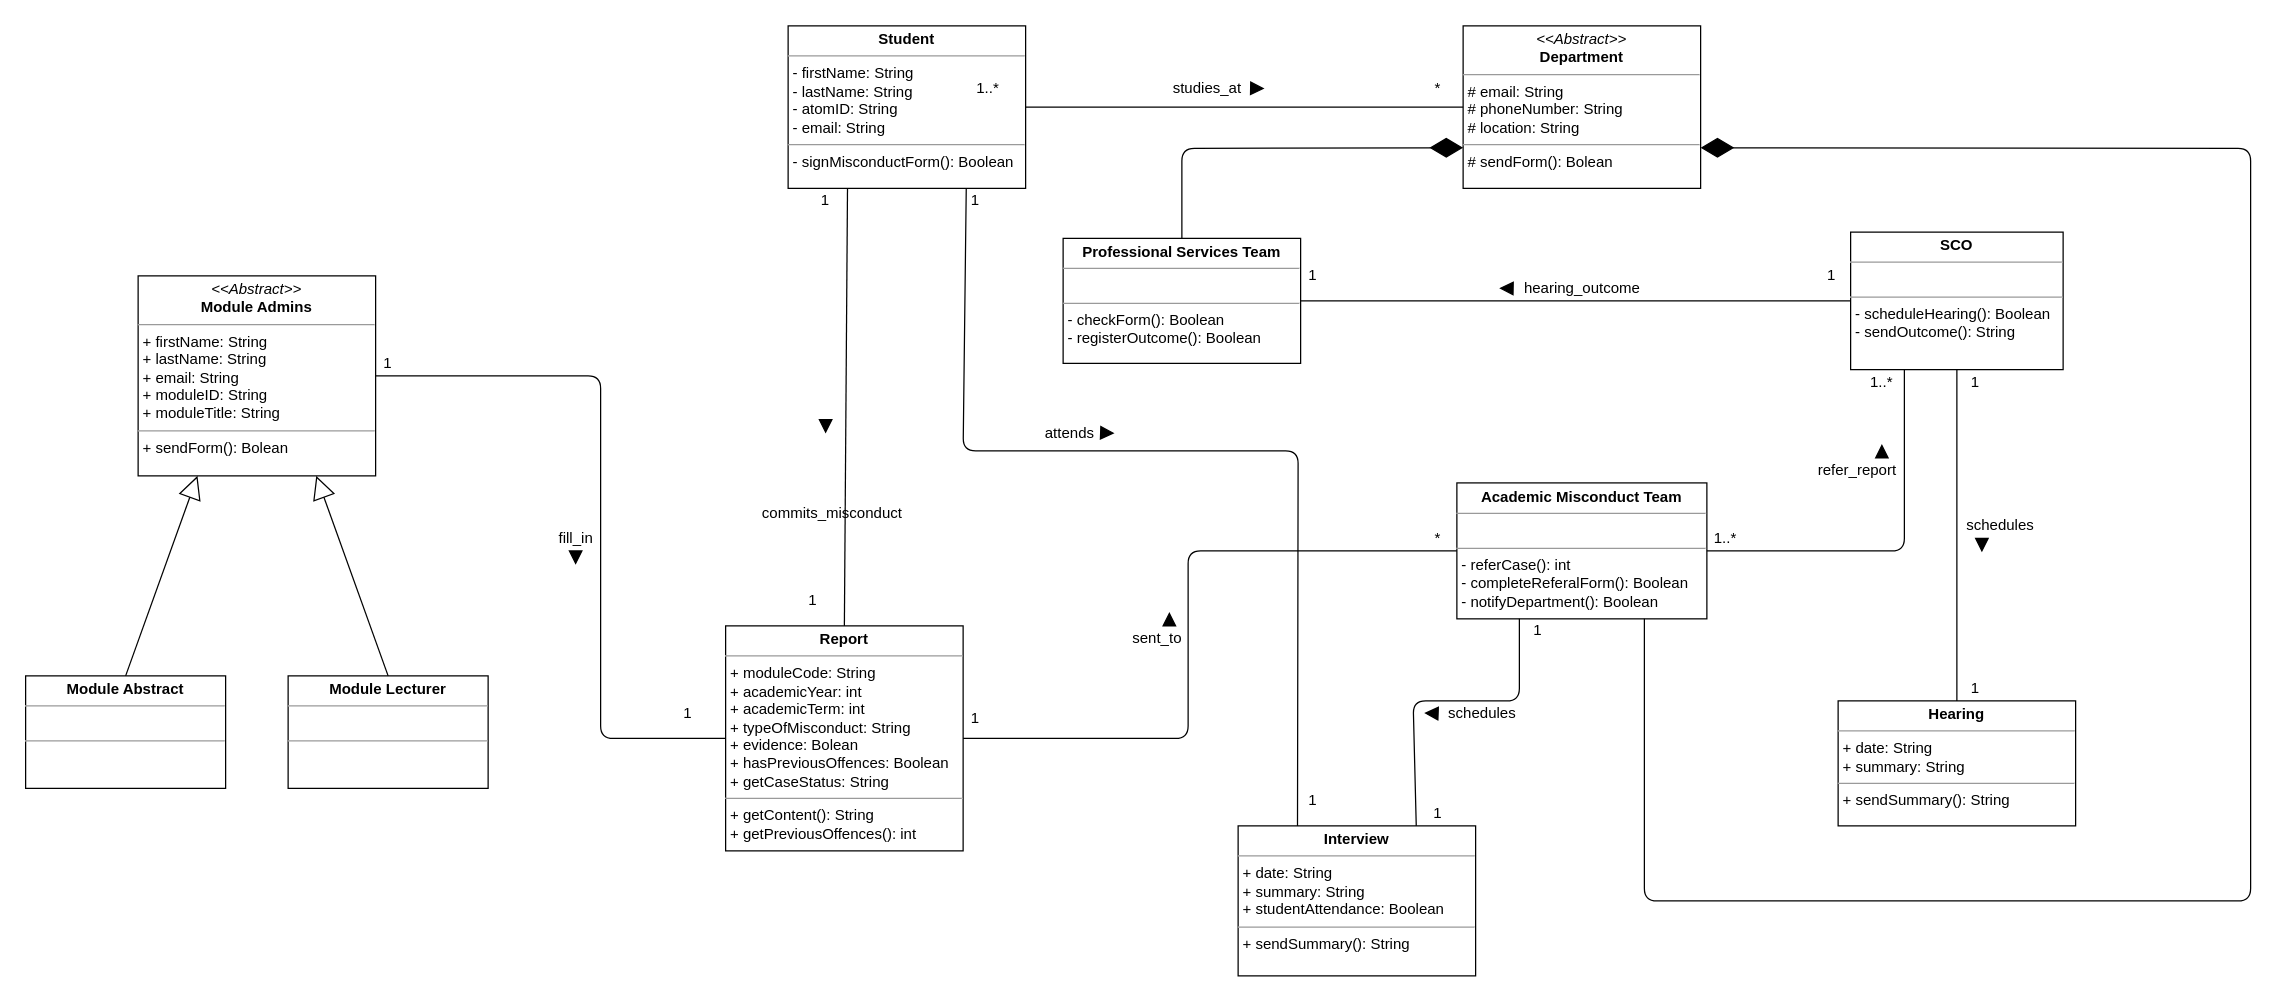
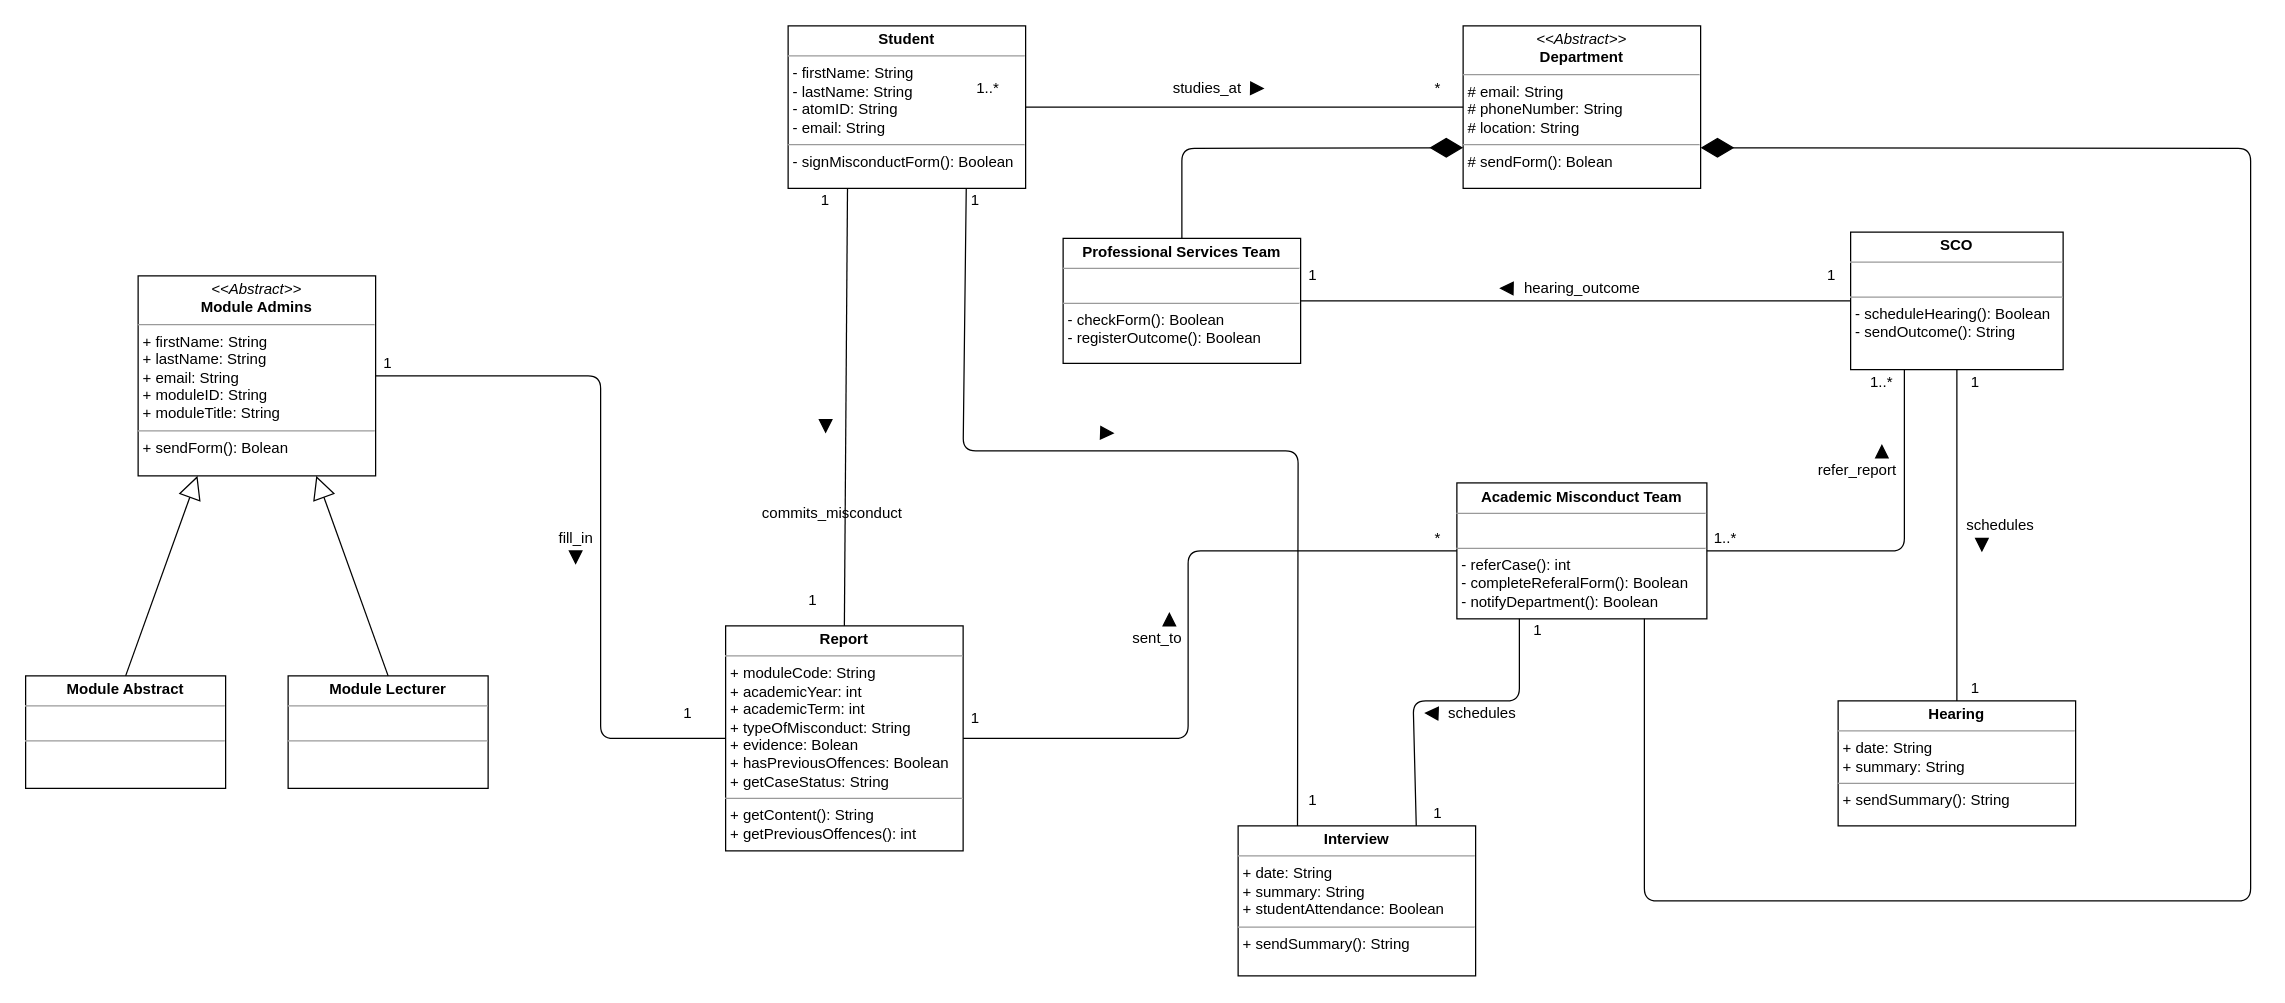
node "attends": removed
